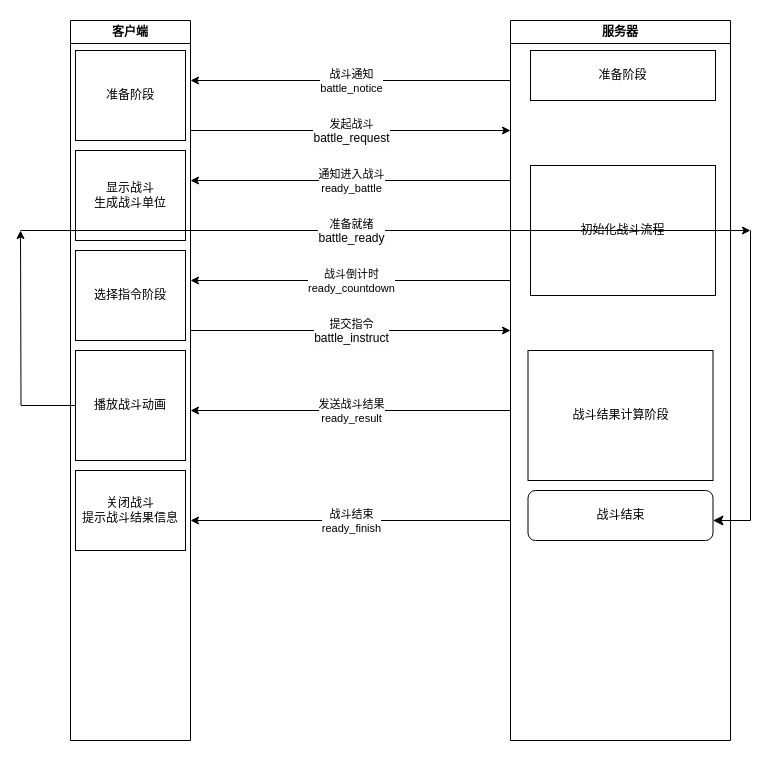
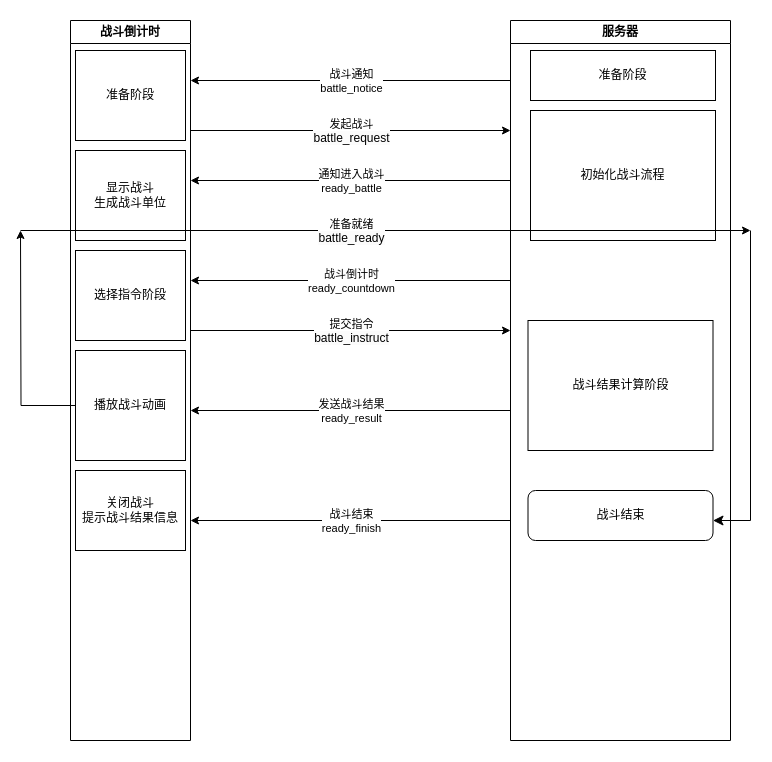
node "客户端": label "客户端" -> "战斗倒计时"
node "初始化战斗流程": moved (623, 231) -> (623, 176)
node "战斗结果计算阶段": moved (621, 416) -> (621, 386)
